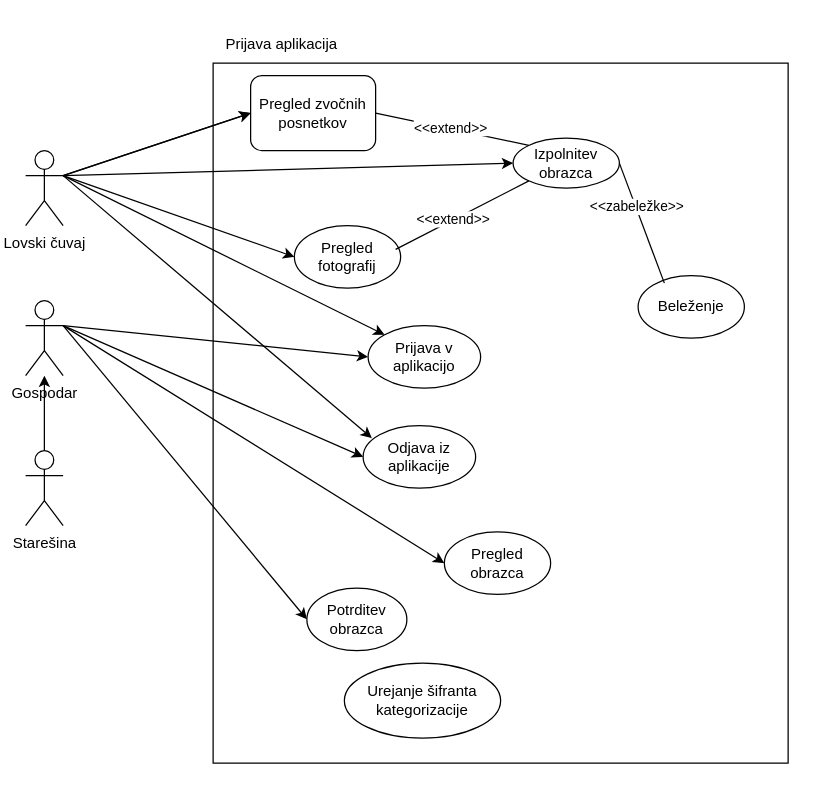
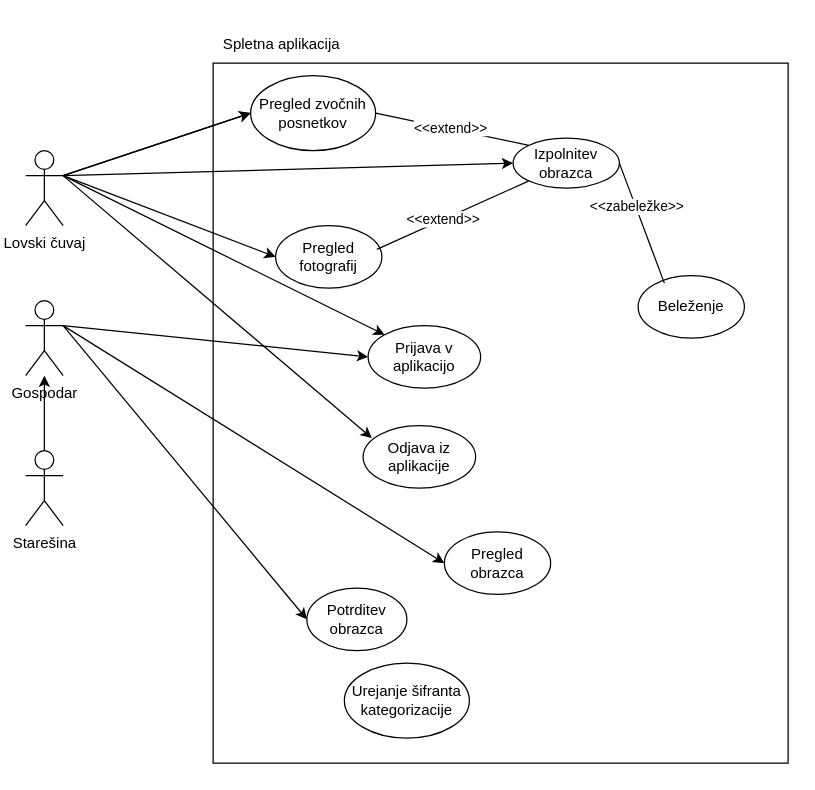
node "Prijava aplikacija": label "Prijava aplikacija" -> "Spletna aplikacija"
node "Pregled zvočnih posnetkov": shape rounded rectangle -> ellipse
node "Pregled fotografij": moved (348, 257) -> (329, 257)
edge "Gospodar" -> "Odjava iz aplikacije": removed
node "Urejanje šifranta kategorizacije": size 156x75 -> 125x75
